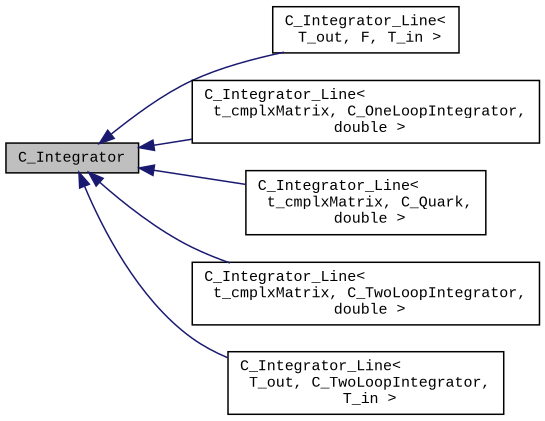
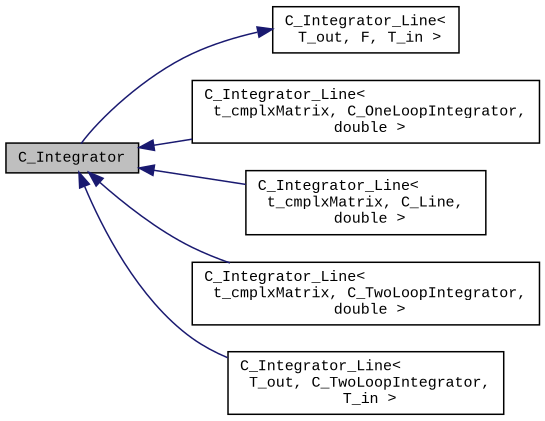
edge "C_Integrator_Line< T_out, F, T_in >" -> "C_Integrator": reversed
node "C_Integrator_Line< t_cmplxMatrix, C_Quark, double >": label "C_Integrator_Line< t_cmplxMatrix, C_Quark, double >" -> "C_Integrator_Line< t_cmplxMatrix, C_Line, double >"
